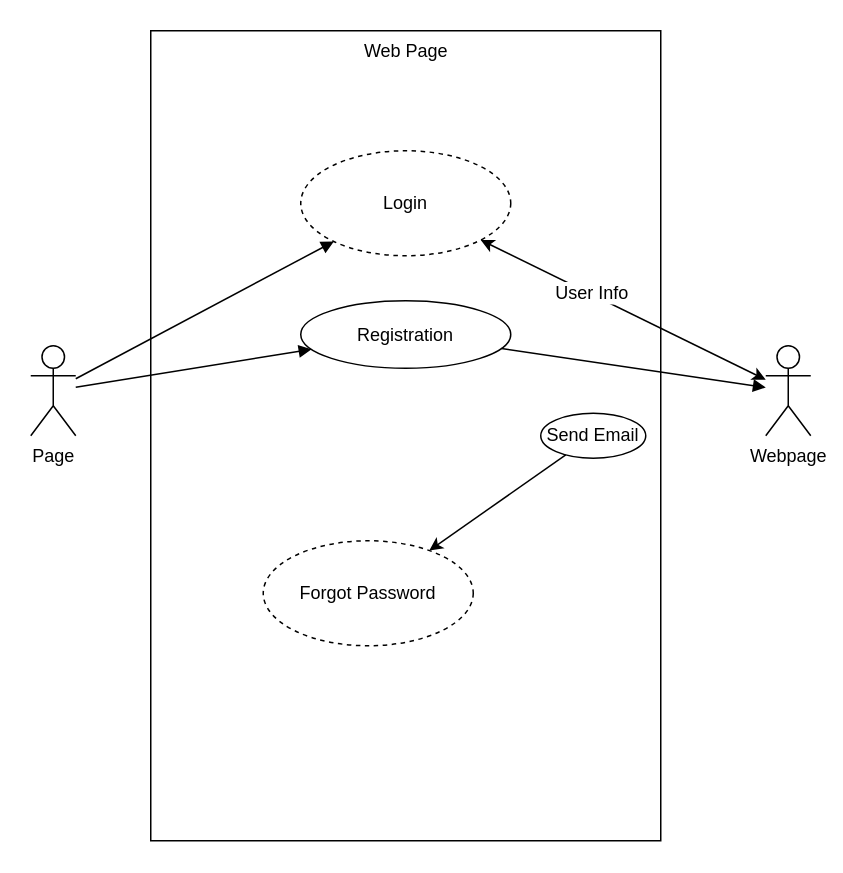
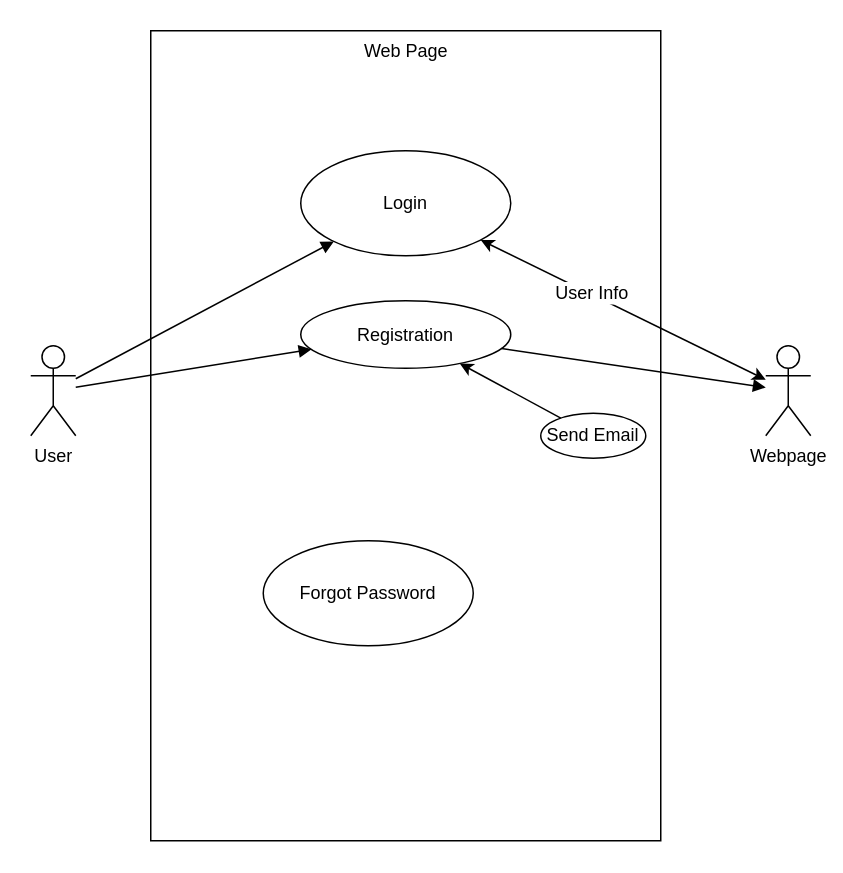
node "Login": style dashed -> solid
node "Page": label "Page" -> "User"
edge "Send Email" -> "Forgot Password": now "Send Email" -> "Registration"
node "Forgot Password": style dashed -> solid
